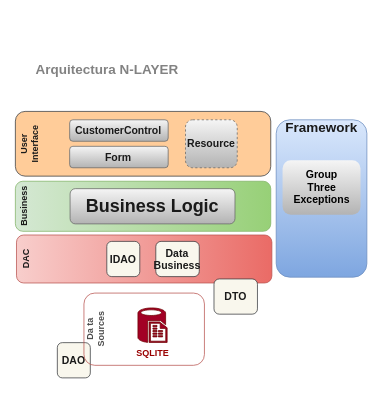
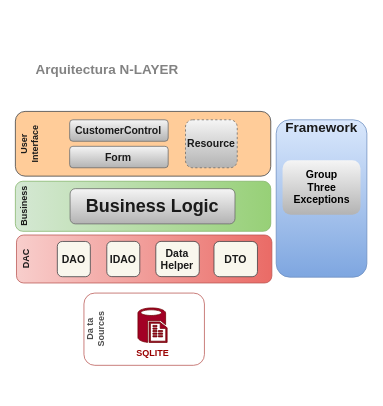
node "Data Business": label "Data Business" -> "Data Helper"
node "DTO": moved (236, 296) -> (236, 259)
node "DAO": moved (74, 360) -> (74, 259)
